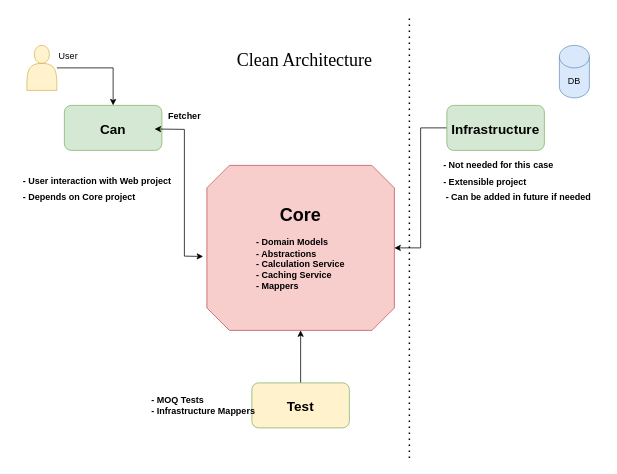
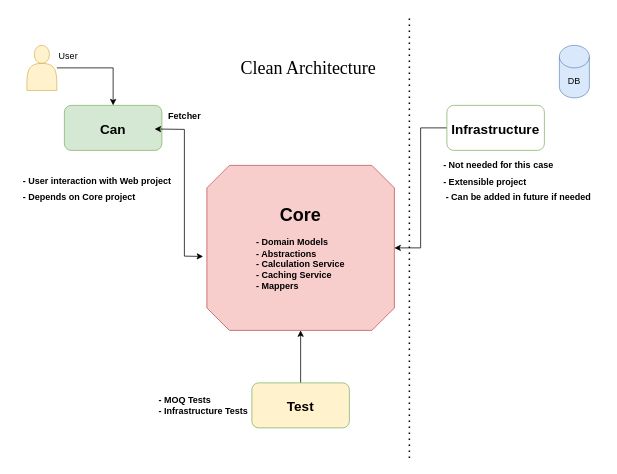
node "Clean Architecture": moved (304, 60) -> (308, 68)
node "Infrastructure": fillcolor #d5e8d4 -> #ffffff
node "- MOQ Tests - Infrastructure Mappers": label "- MOQ Tests - Infrastructure Mappers" -> "- MOQ Tests - Infrastructure Tests"
